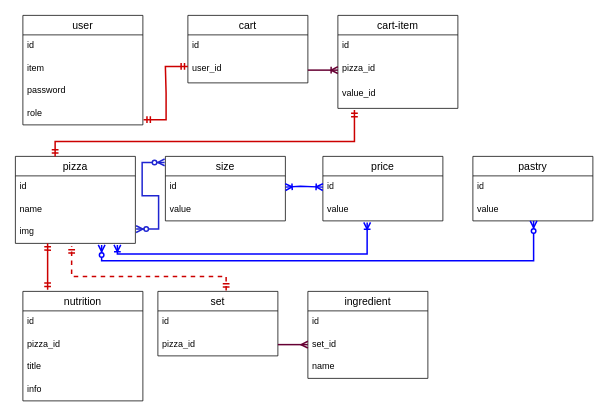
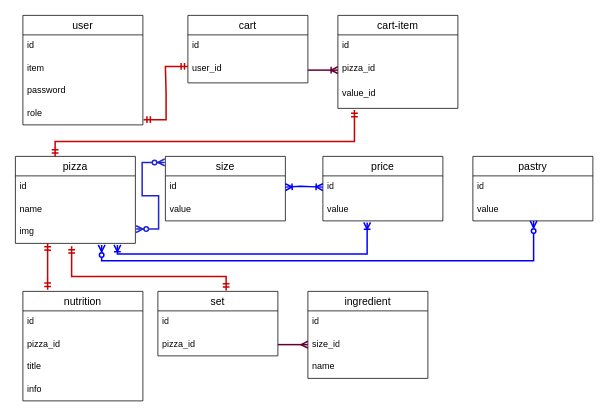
edge "img" -- "set": style dashed -> solid
node "set_id": label "set_id" -> "size_id"
